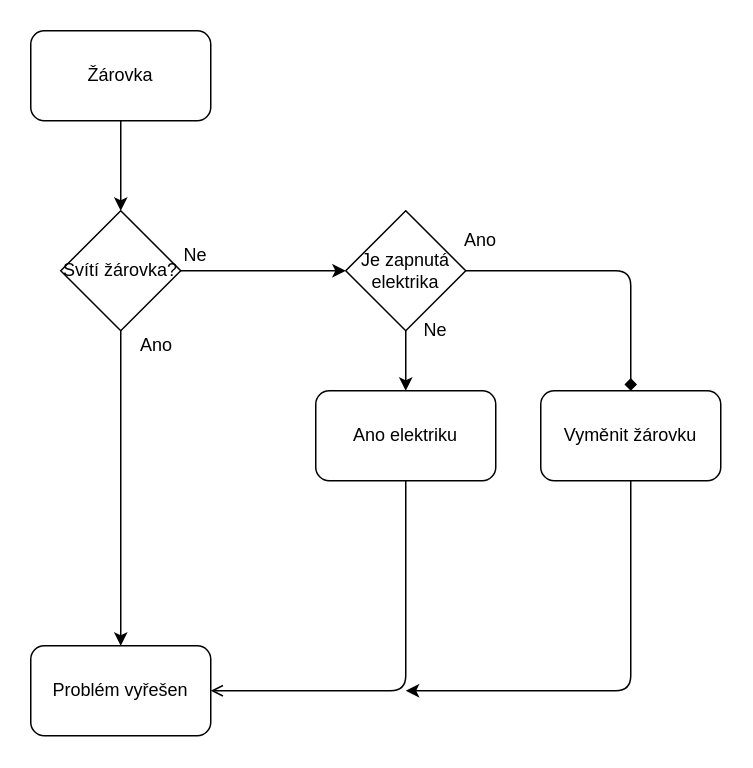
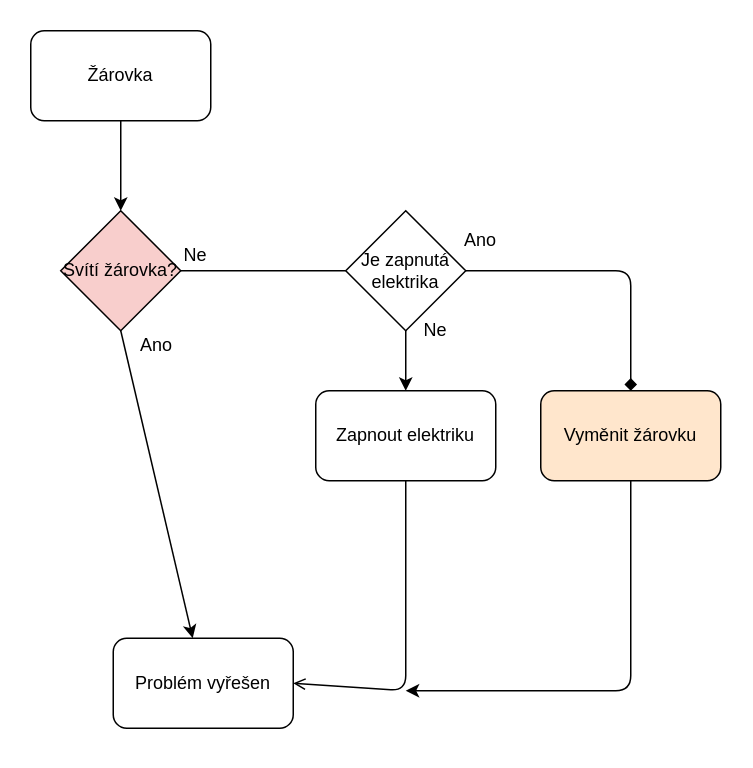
node "Svítí žárovka?": fillcolor #ffffff -> #f8cecc
edge "Svítí žárovka?" -> "Je zapnutá elektrika": arrowhead classic -> none
node "Ano elektriku": label "Ano elektriku" -> "Zapnout elektriku"
node "Vyměnit žárovku": fillcolor #ffffff -> #ffe6cc
node "Problém vyřešen": moved (121, 691) -> (203, 683)
